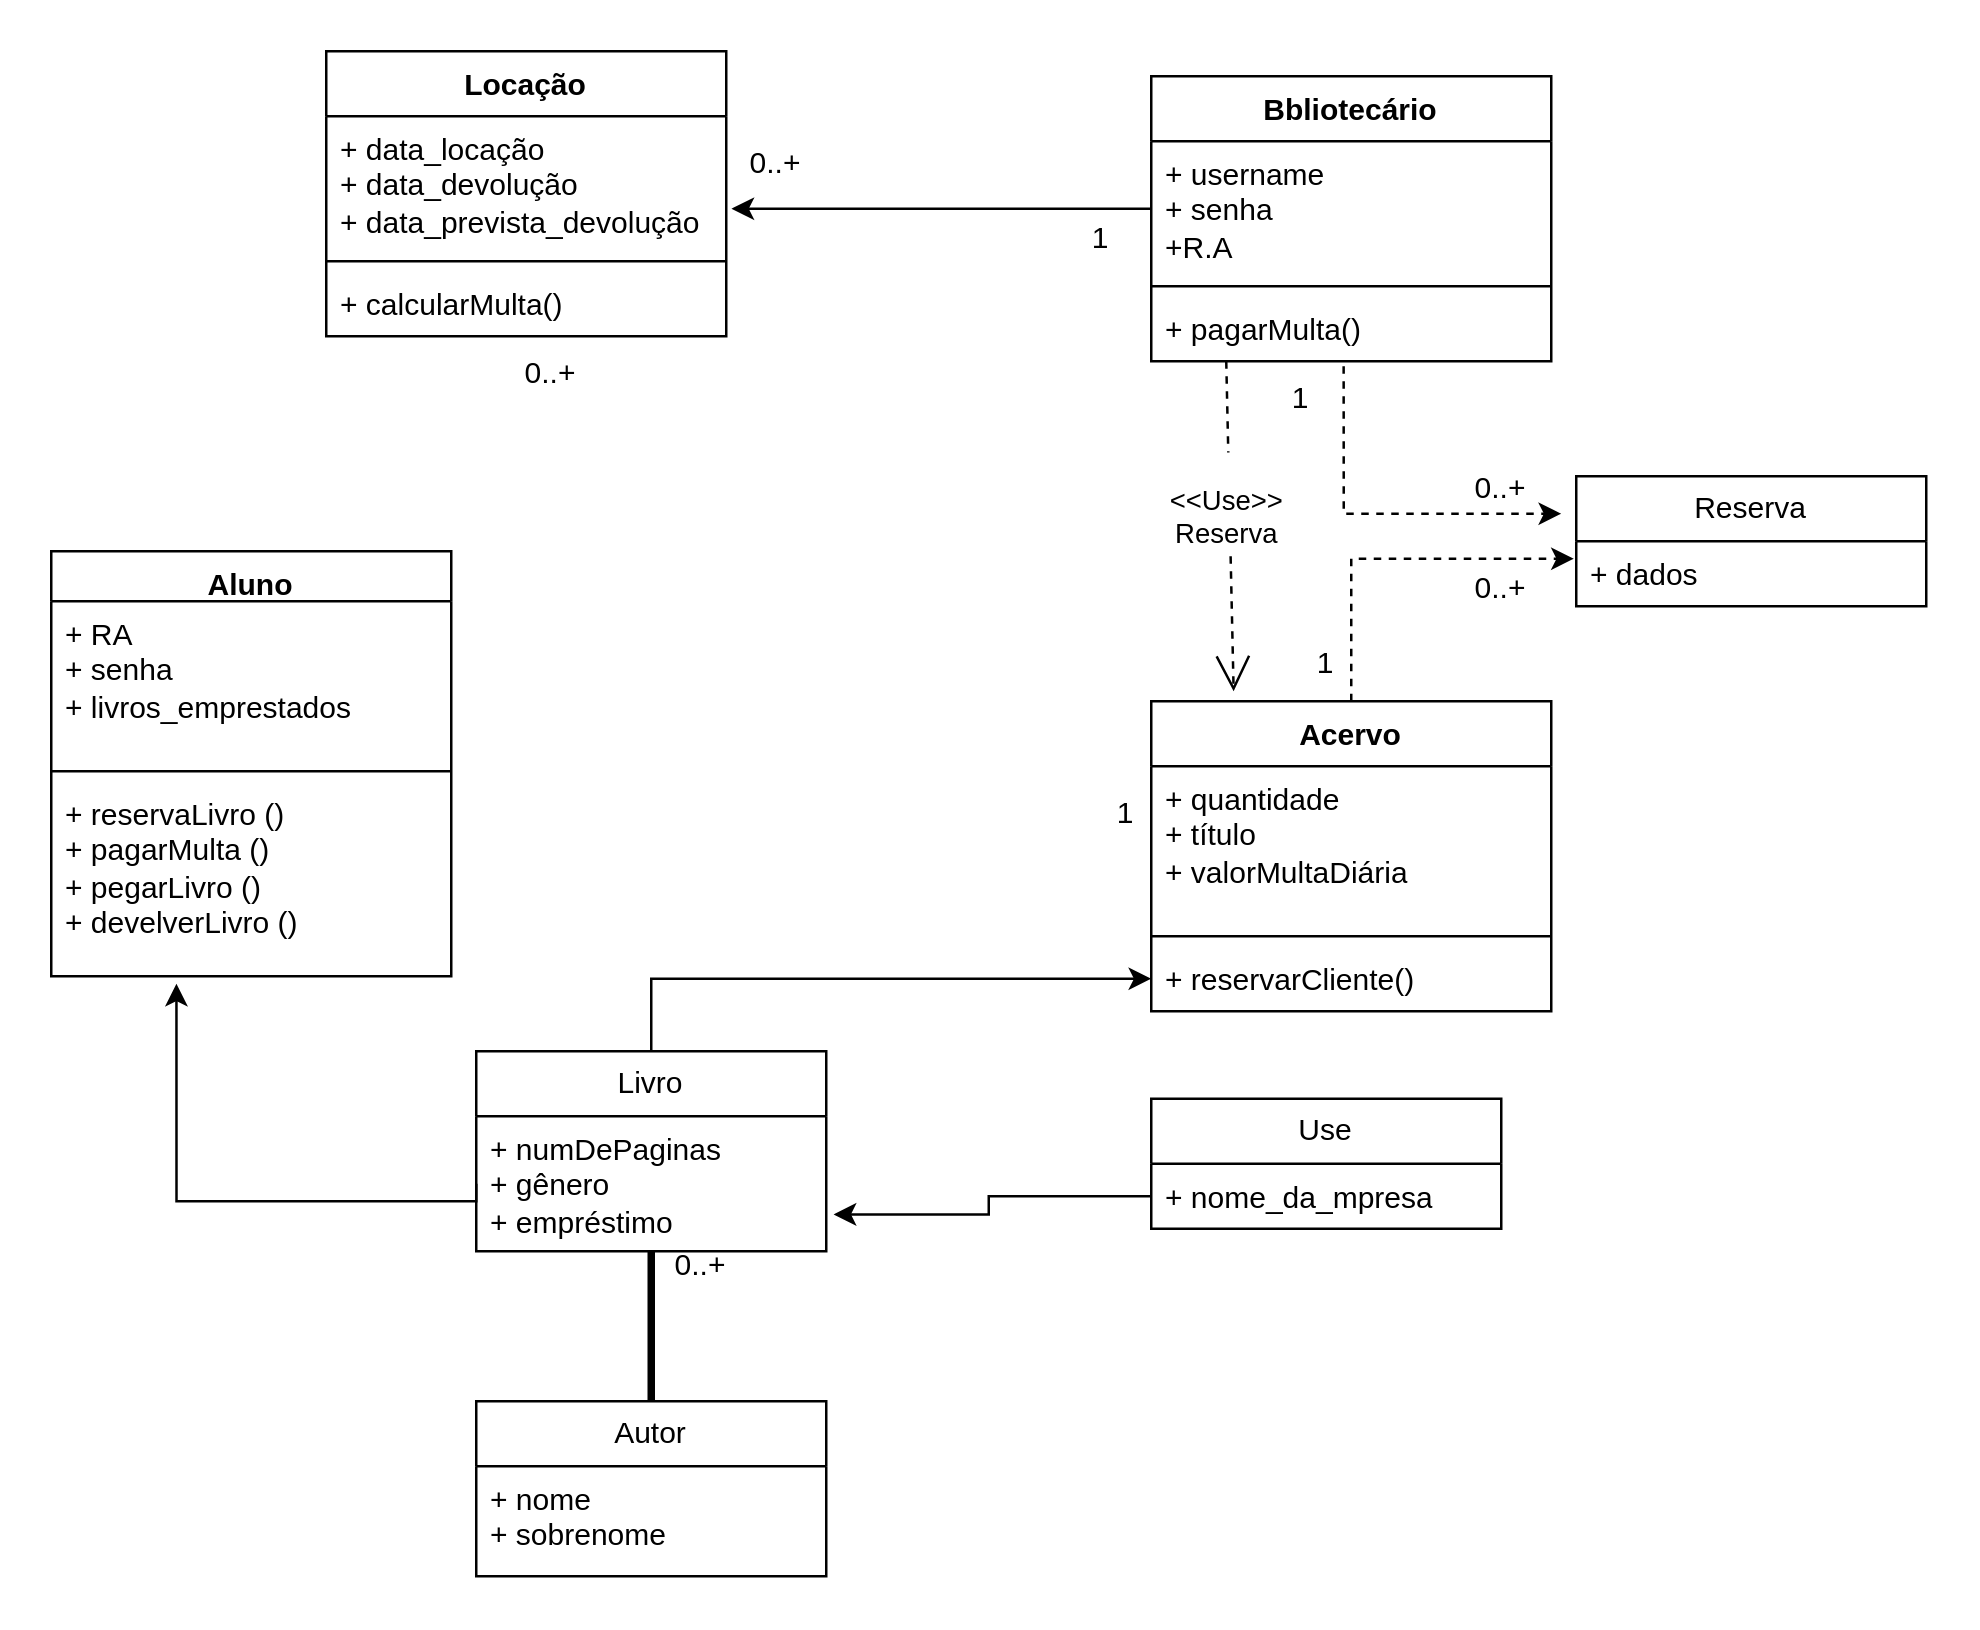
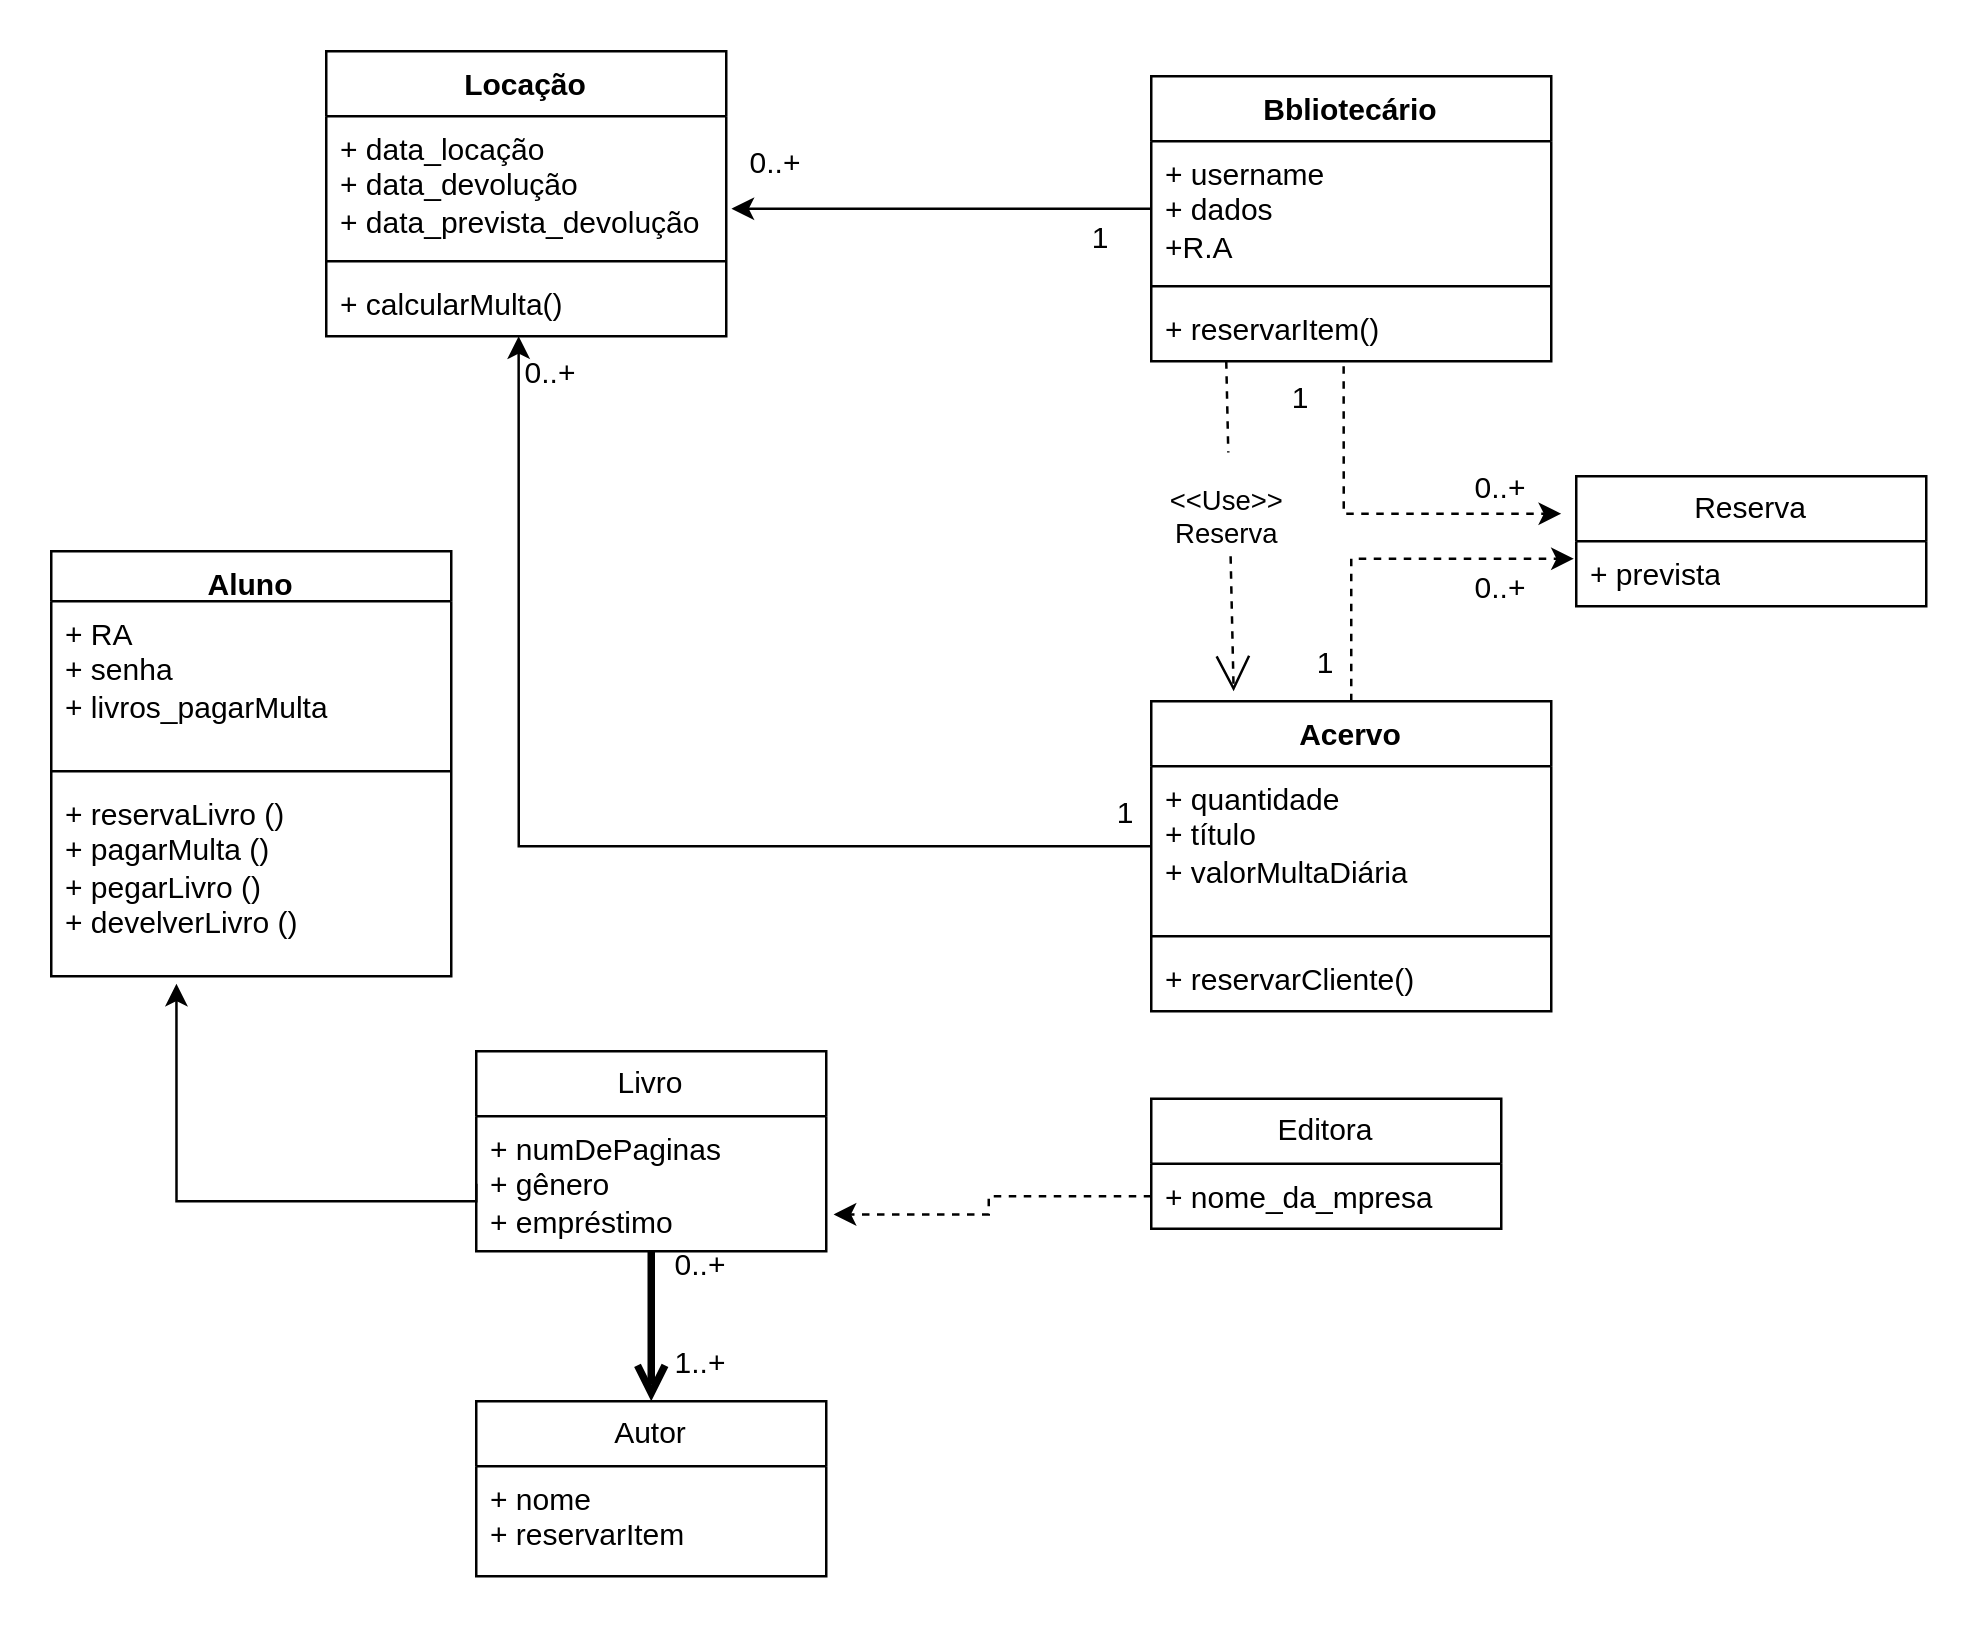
node "+ username + senha +R.A": label "+ username + senha +R.A" -> "+ username + dados +R.A"
node "+ pagarMulta()": label "+ pagarMulta()" -> "+ reservarItem()"
node "+ dados": label "+ dados" -> "+ prevista"
node "+ RA + senha + livros_emprestados": label "+ RA + senha + livros_emprestados" -> "+ RA + senha + livros_pagarMulta"
edge "+ quantidade + título + valorMultaDiária" -> "+ calcularMulta()": added
edge "Livro" -> "+ reservarCliente()": removed
node "Use": label "Use" -> "Editora"
edge "+ nome_da_mpresa" -> "+ numDePaginas + gênero + empréstimo": style solid -> dashed
node "1..+": added
edge "+ numDePaginas + gênero + empréstimo" -- "Autor": arrowhead none -> open
node "+ nome + sobrenome": label "+ nome + sobrenome" -> "+ nome + reservarItem"
